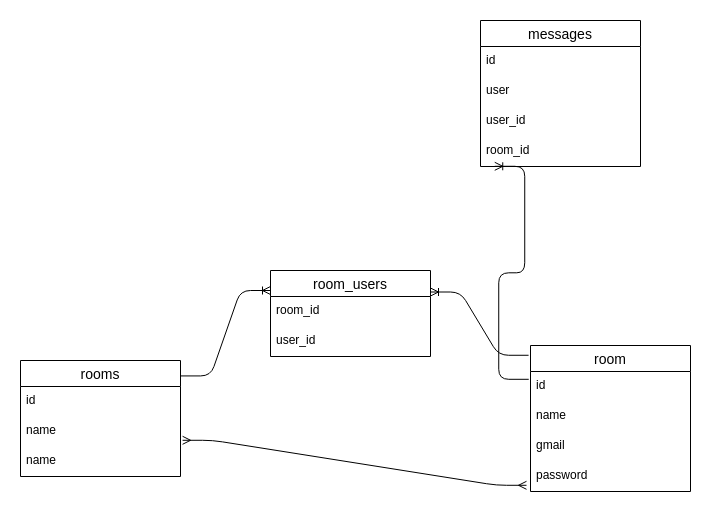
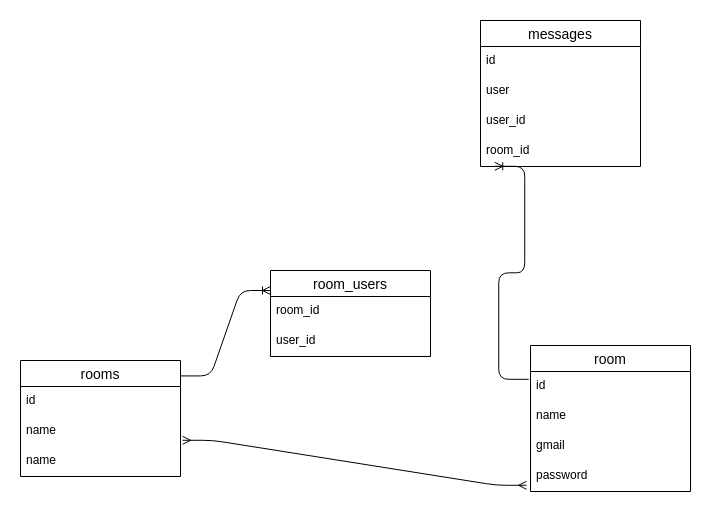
edge "room" -> "room_users": removed
